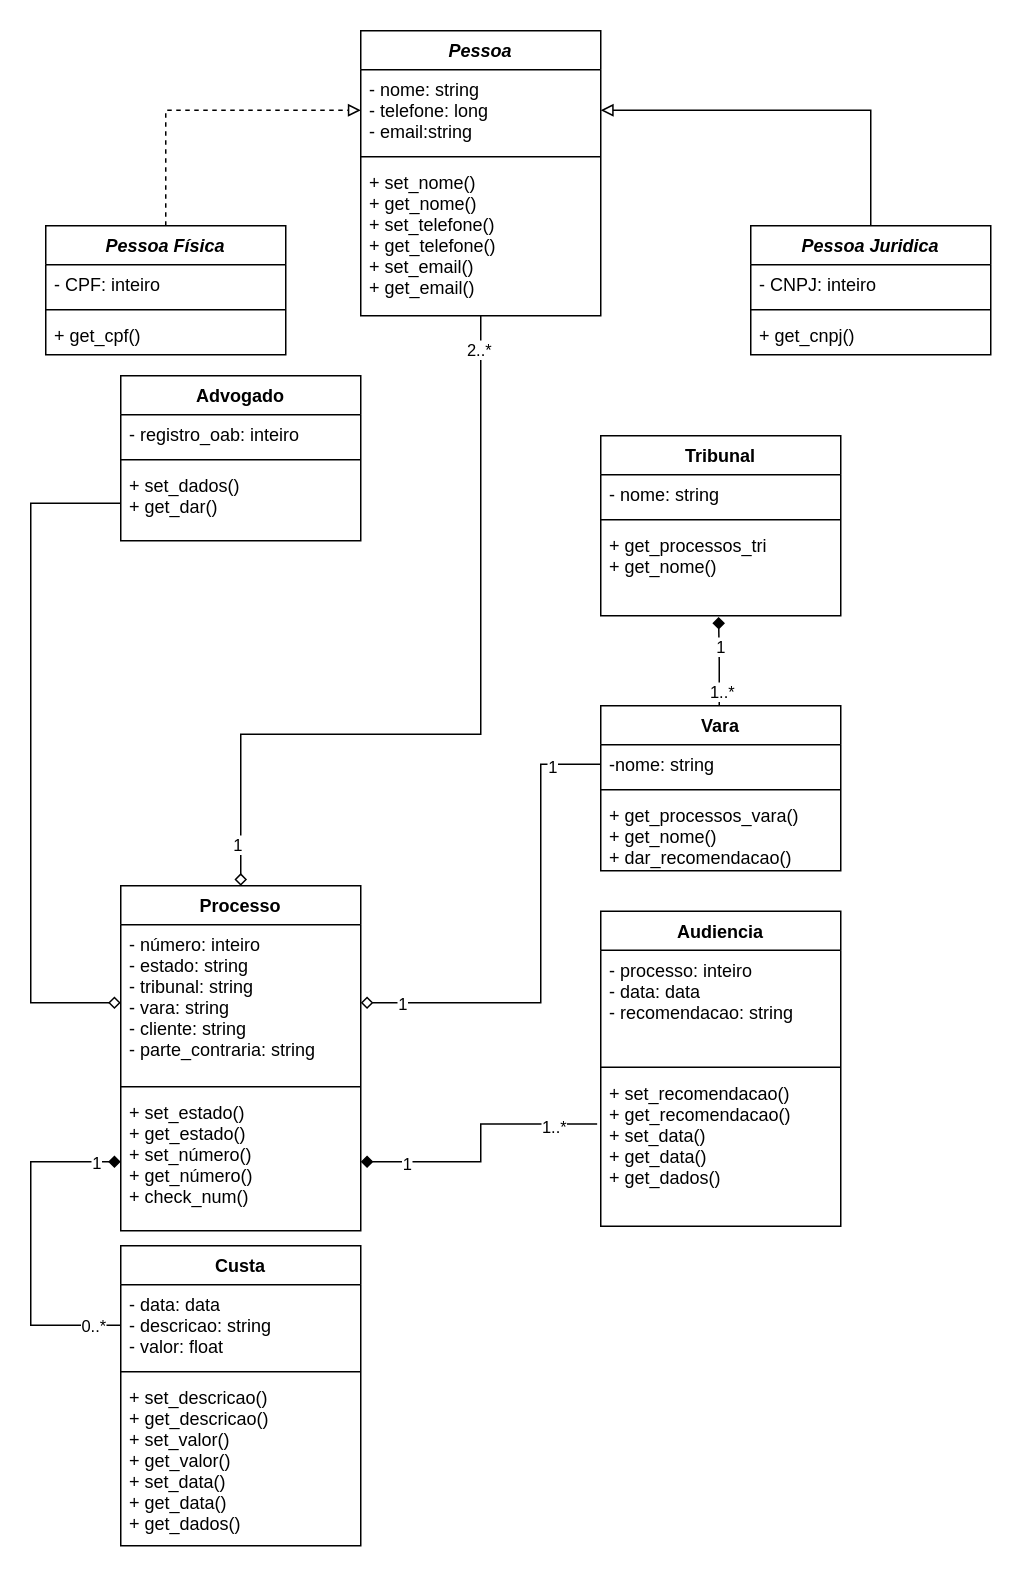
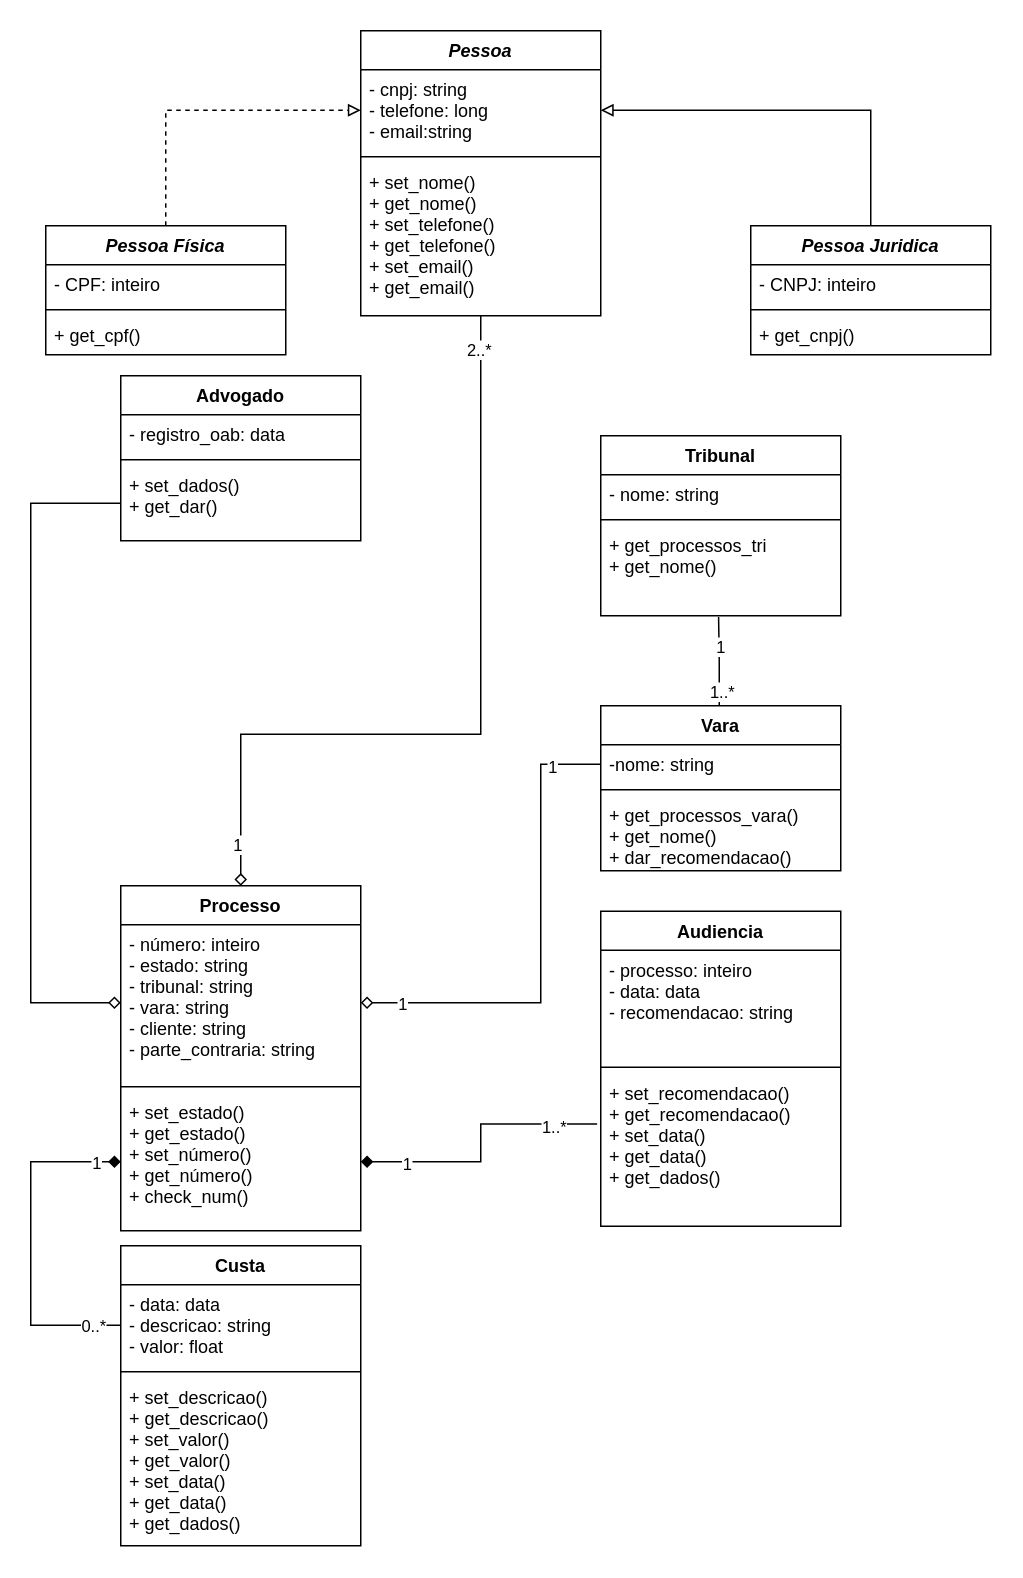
node "- nome: string - telefone: long - email:string": label "- nome: string - telefone: long - email:string" -> "- cnpj: string - telefone: long - email:string"
node "- registro_oab: inteiro": label "- registro_oab: inteiro" -> "- registro_oab: data"
edge "Vara" -> "+ get_processos_tri + get_nome()": arrowhead diamond -> none
